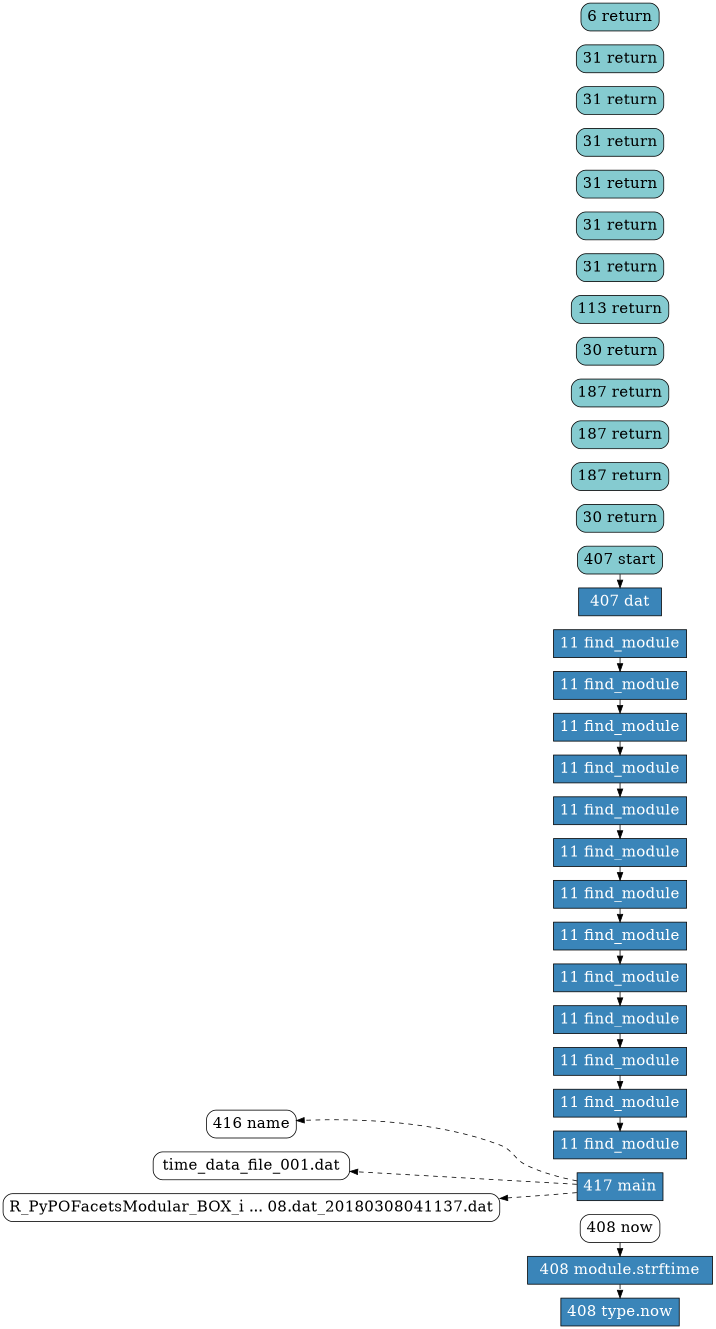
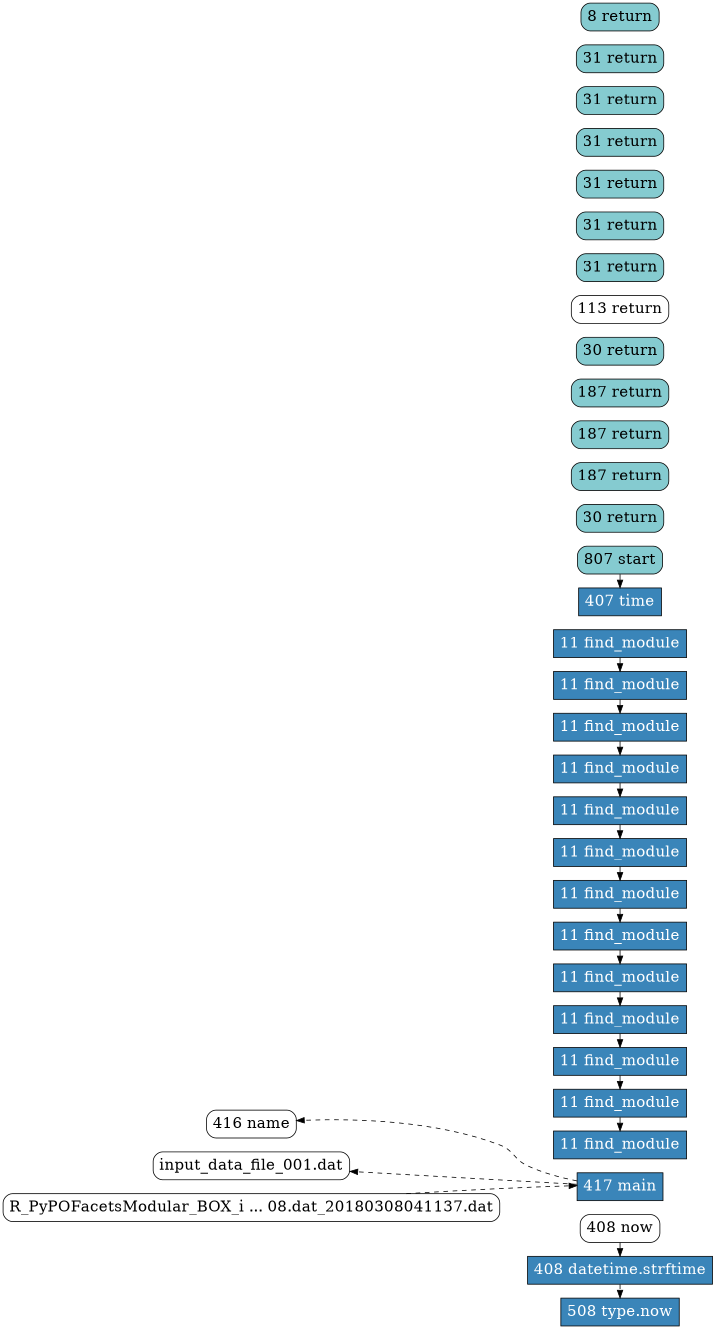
node "6 return": label "6 return" -> "8 return"
node "113 return": fillcolor #85cbd0 -> white
node "407 start": label "407 start" -> "807 start"
node "407 dat": label "407 dat" -> "407 time"
node "time_data_file_001.dat": label "time_data_file_001.dat" -> "input_data_file_001.dat"
edge "417 main" -> "R_PyPOFacetsModular_BOX_i ... 08.dat_20180308041137.dat": reversed
node "408 module.strftime": label "408 module.strftime" -> "408 datetime.strftime"
node "408 type.now": label "408 type.now" -> "508 type.now"
